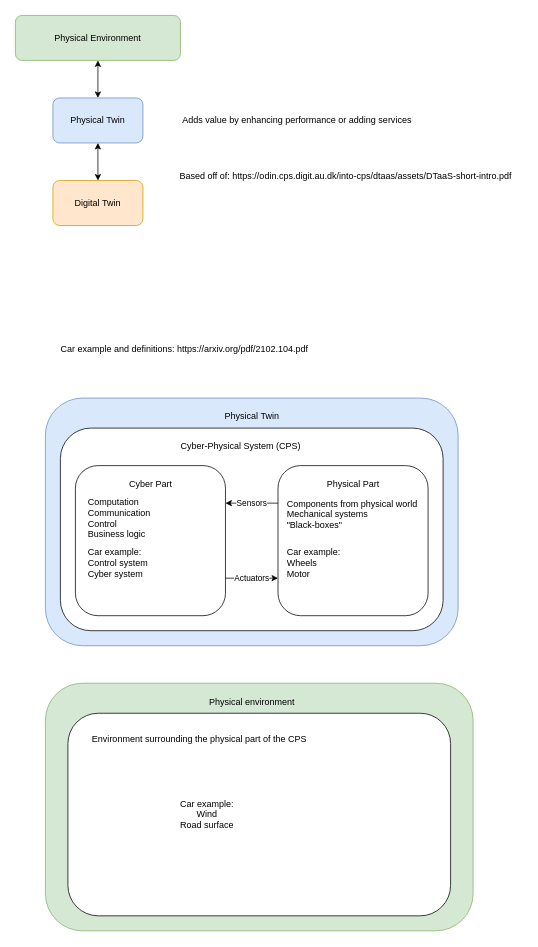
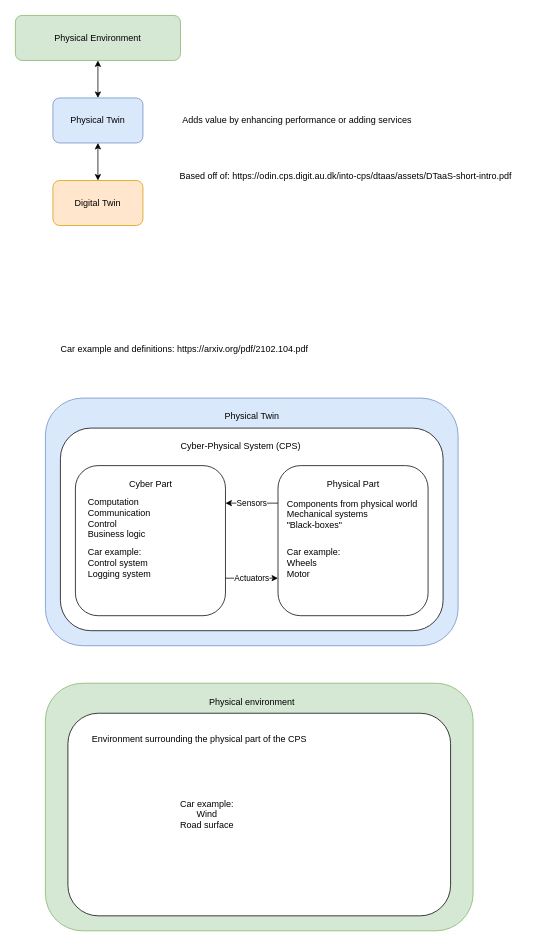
node "Car example: Control system Cyber system": label "Car example: Control system Cyber system" -> "Car example: Control system Logging system"
